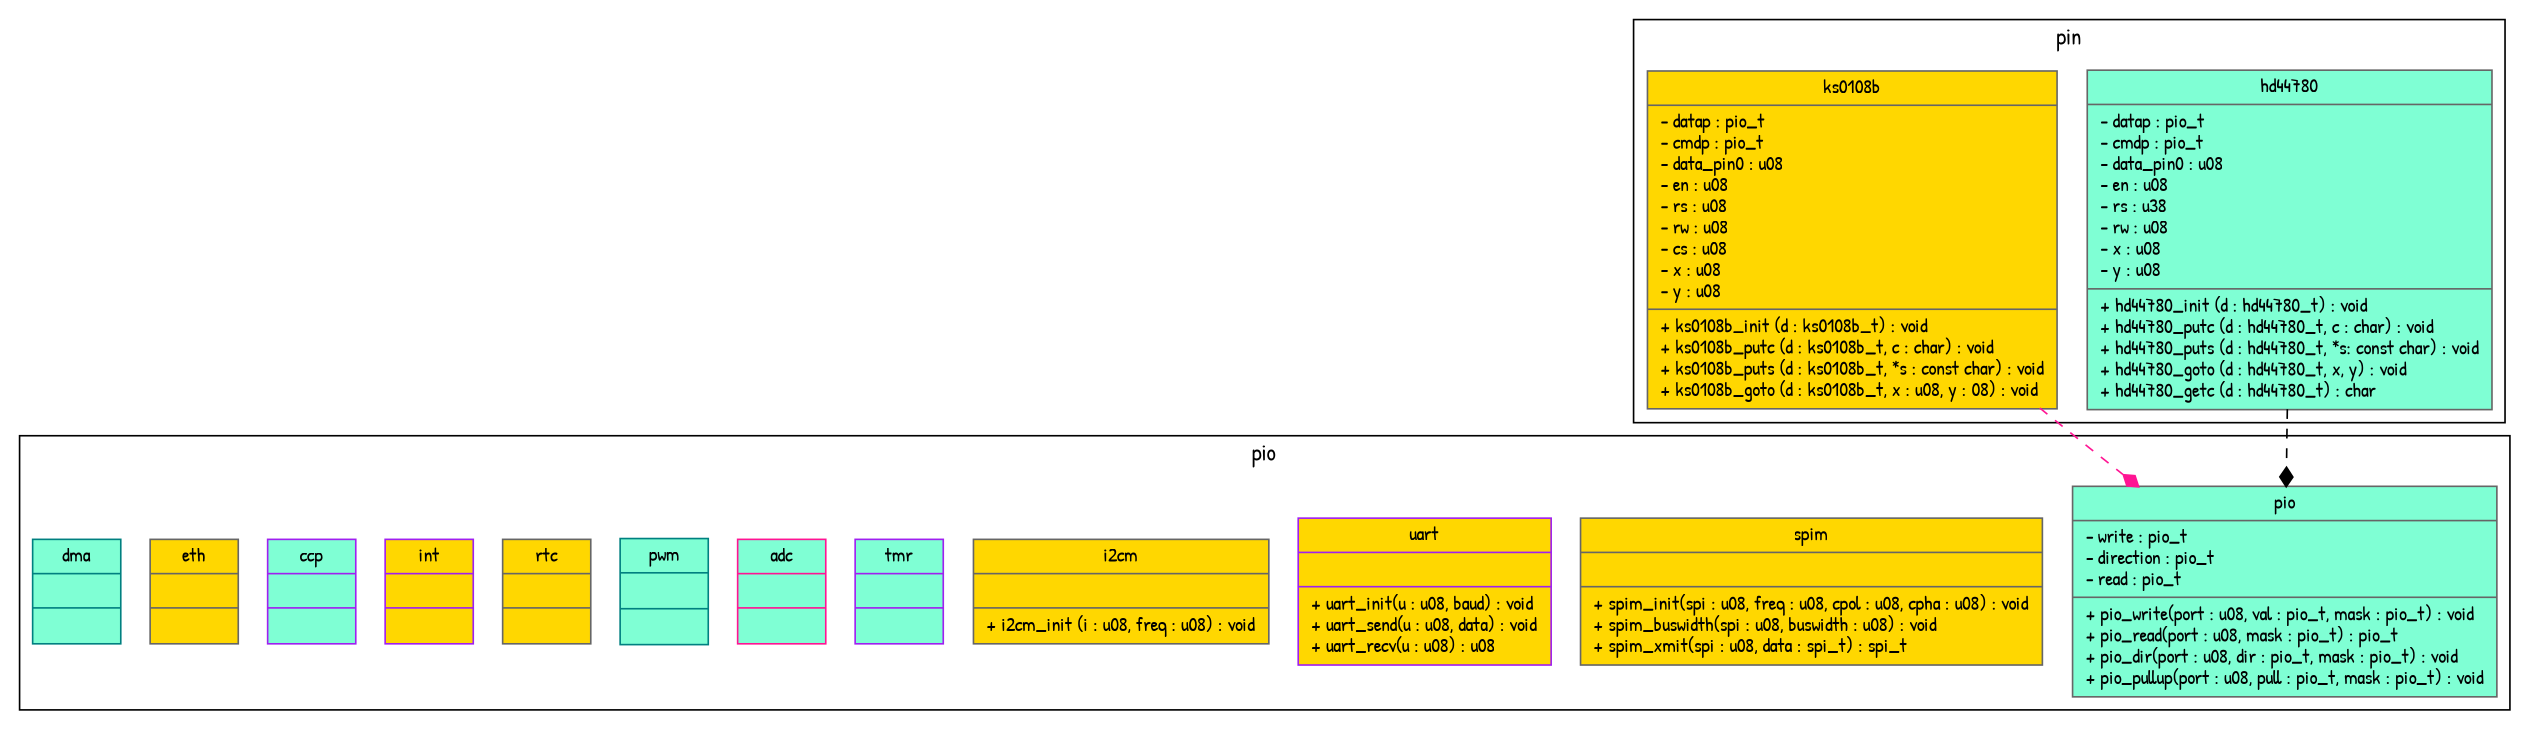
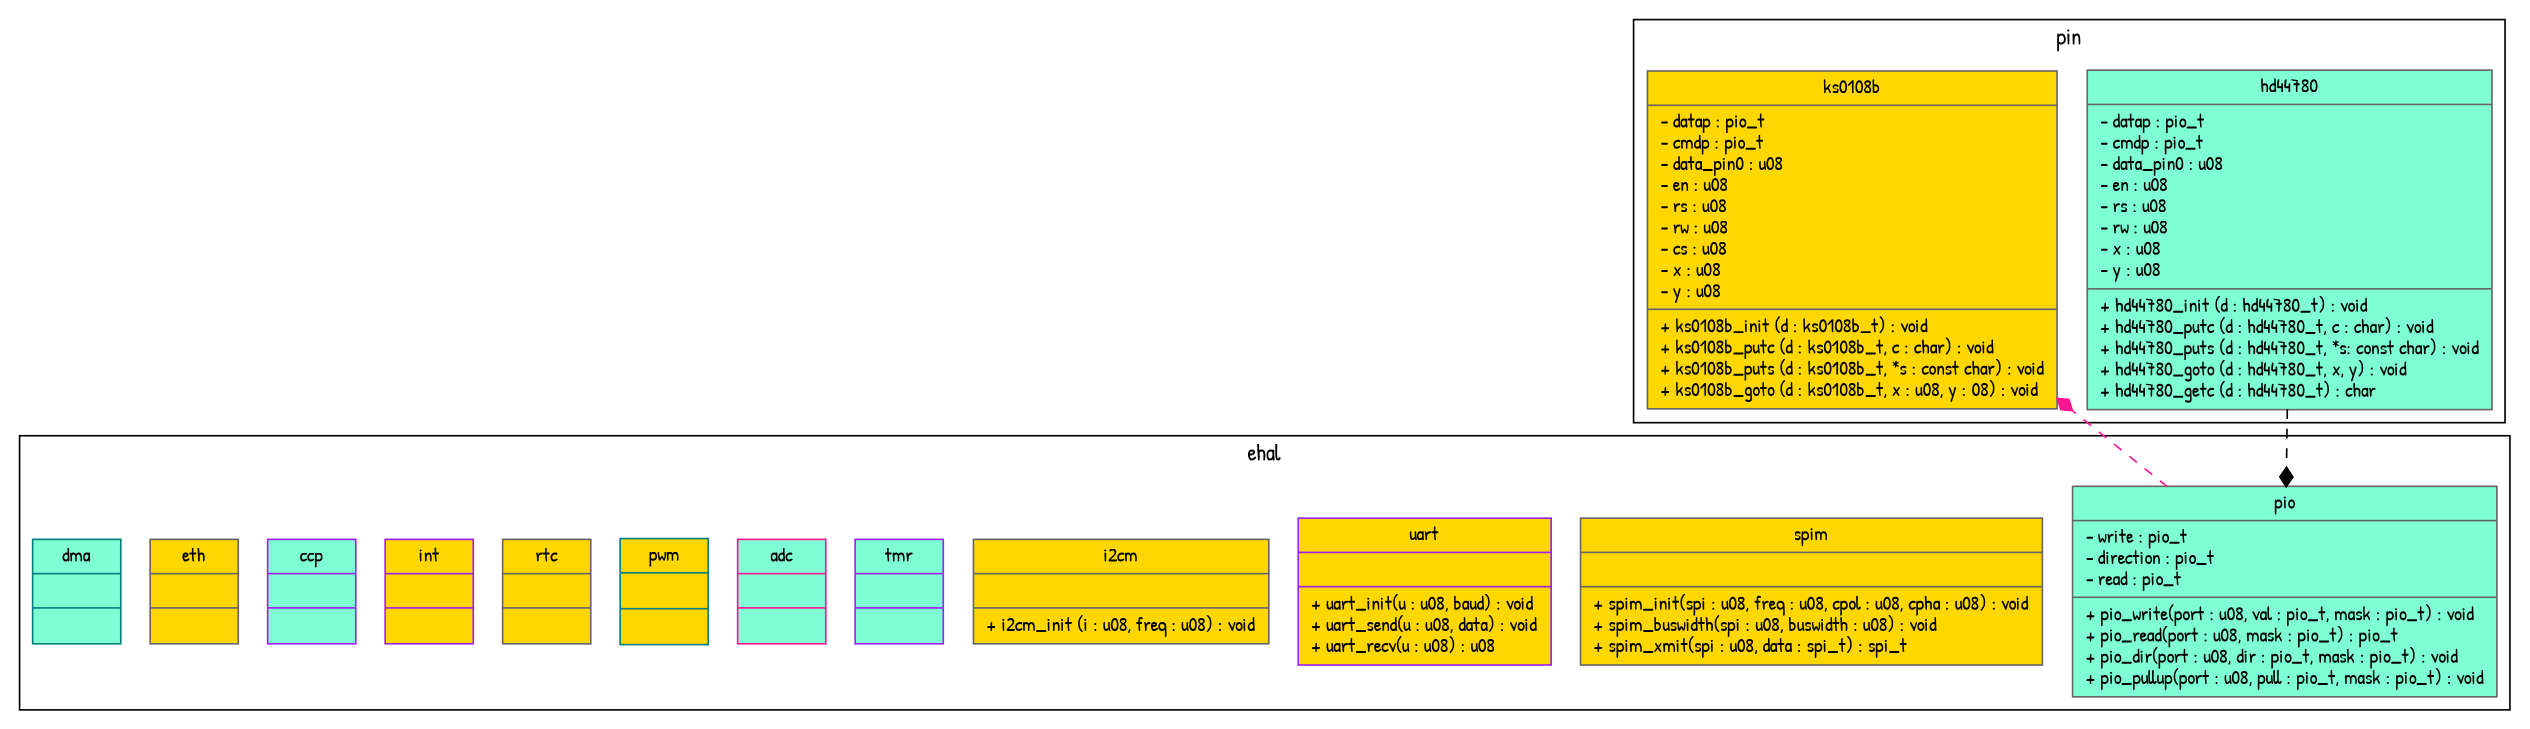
node "hd44780": text "- rs : u38" -> "- rs : u08"
edge "ks0108b" -> "pio": reversed
cluster "pio": label "pio" -> "ehal"
node "pwm": fillcolor aquamarine -> gold
